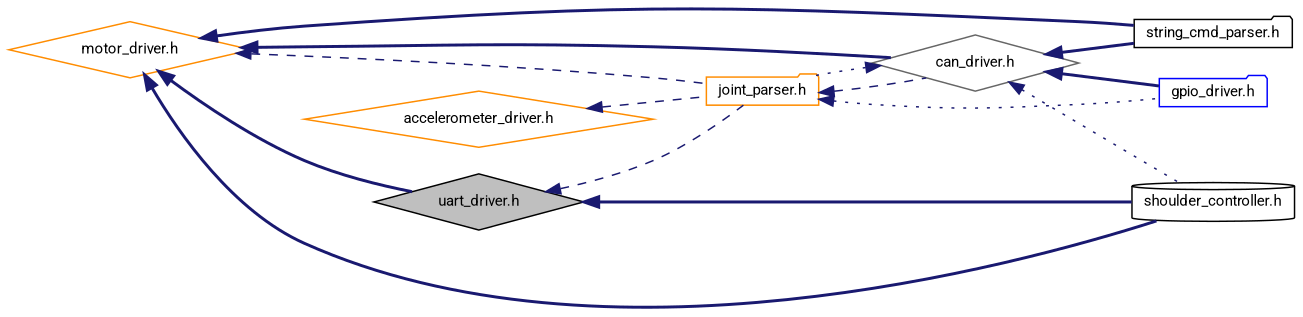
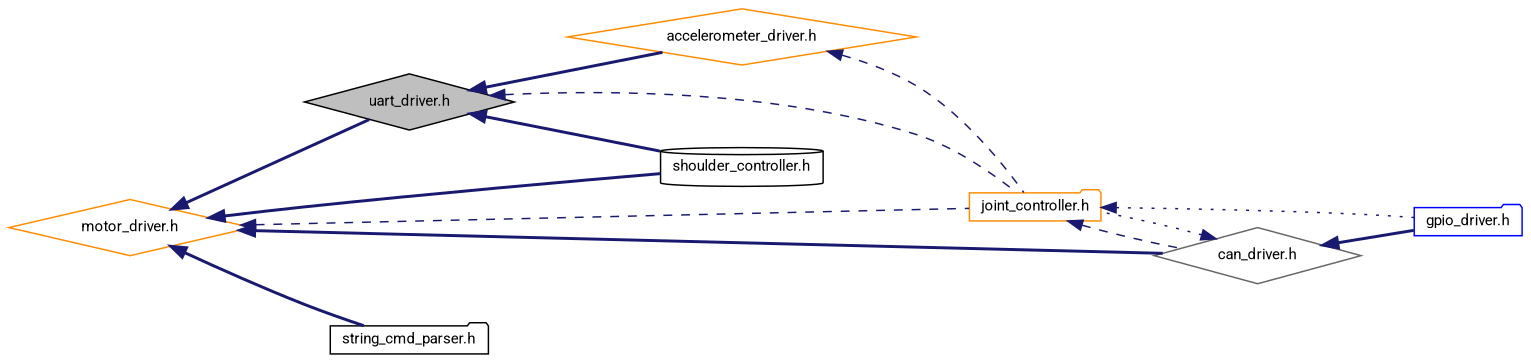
edge "string_cmd_parser.h" -> "can_driver.h": removed
edge "accelerometer_driver.h" -> "uart_driver.h": added
node "joint_parser.h": label "joint_parser.h" -> "joint_controller.h"
edge "shoulder_controller.h" -> "can_driver.h": removed
